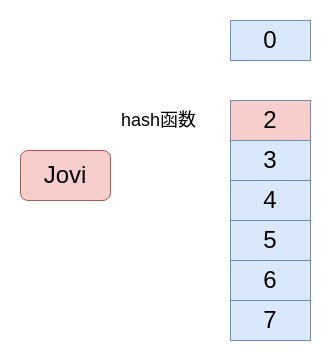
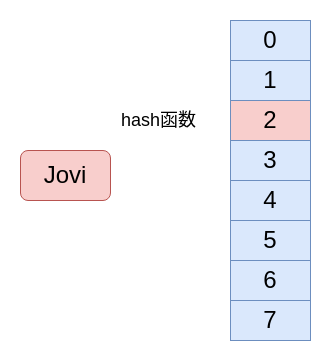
node "1": added
